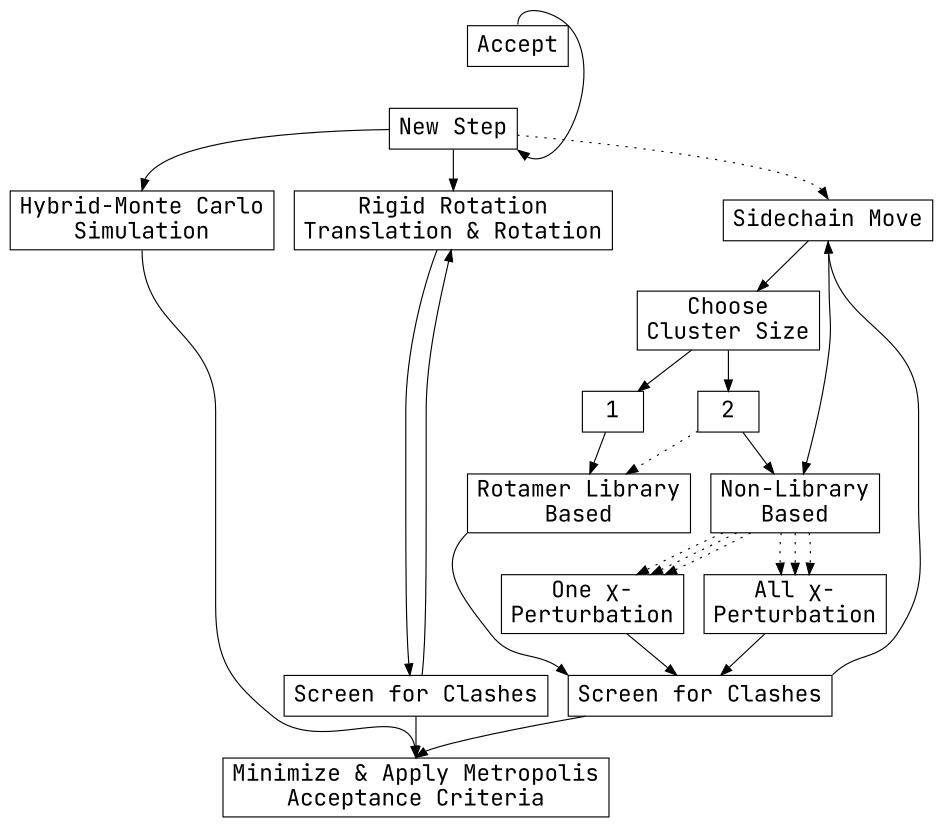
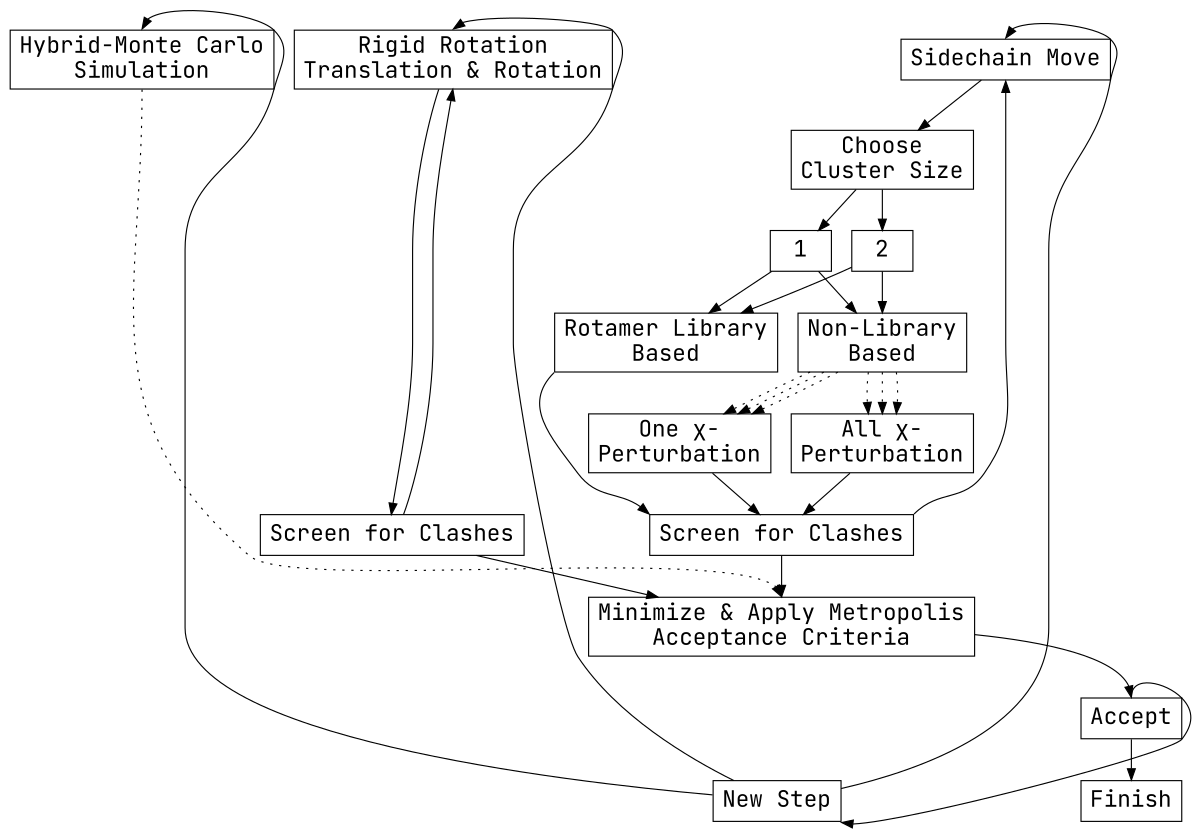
edge "New Step" -> "Sidechain Move": style dotted -> solid
edge "Sidechain Move" -> "Non-Library Based": now "1" -> "Non-Library Based"
edge "2" -> "Rotamer Library Based": style dotted -> solid
edge "Hybrid-Monte Carlo Simulation" -> "Minimize & Apply Metropolis Acceptance Criteria": style solid -> dotted
edge "Minimize & Apply Metropolis Acceptance Criteria" -> "Accept": added
node "Finish": added
